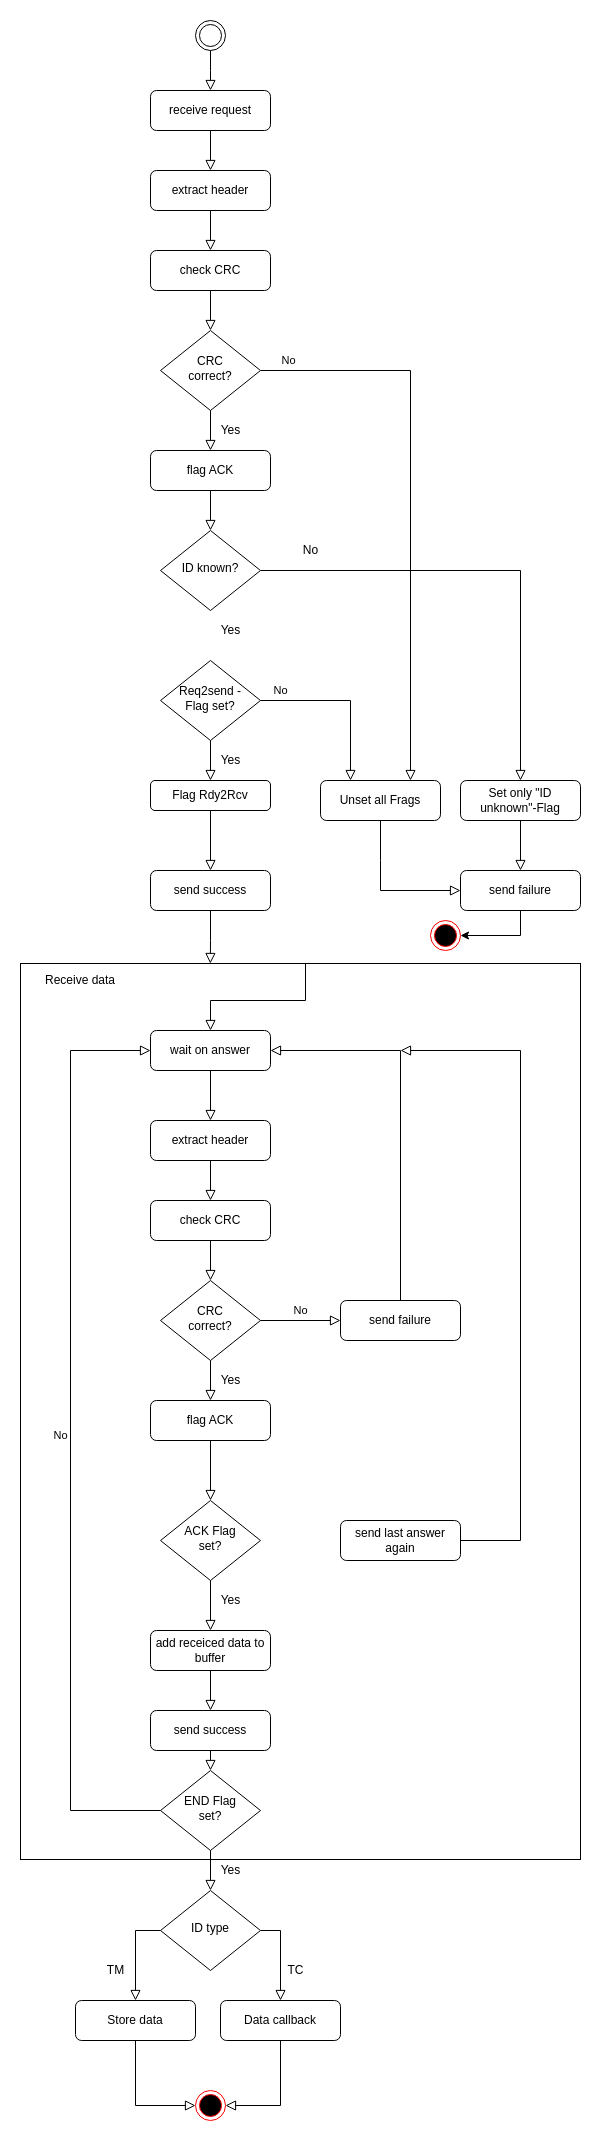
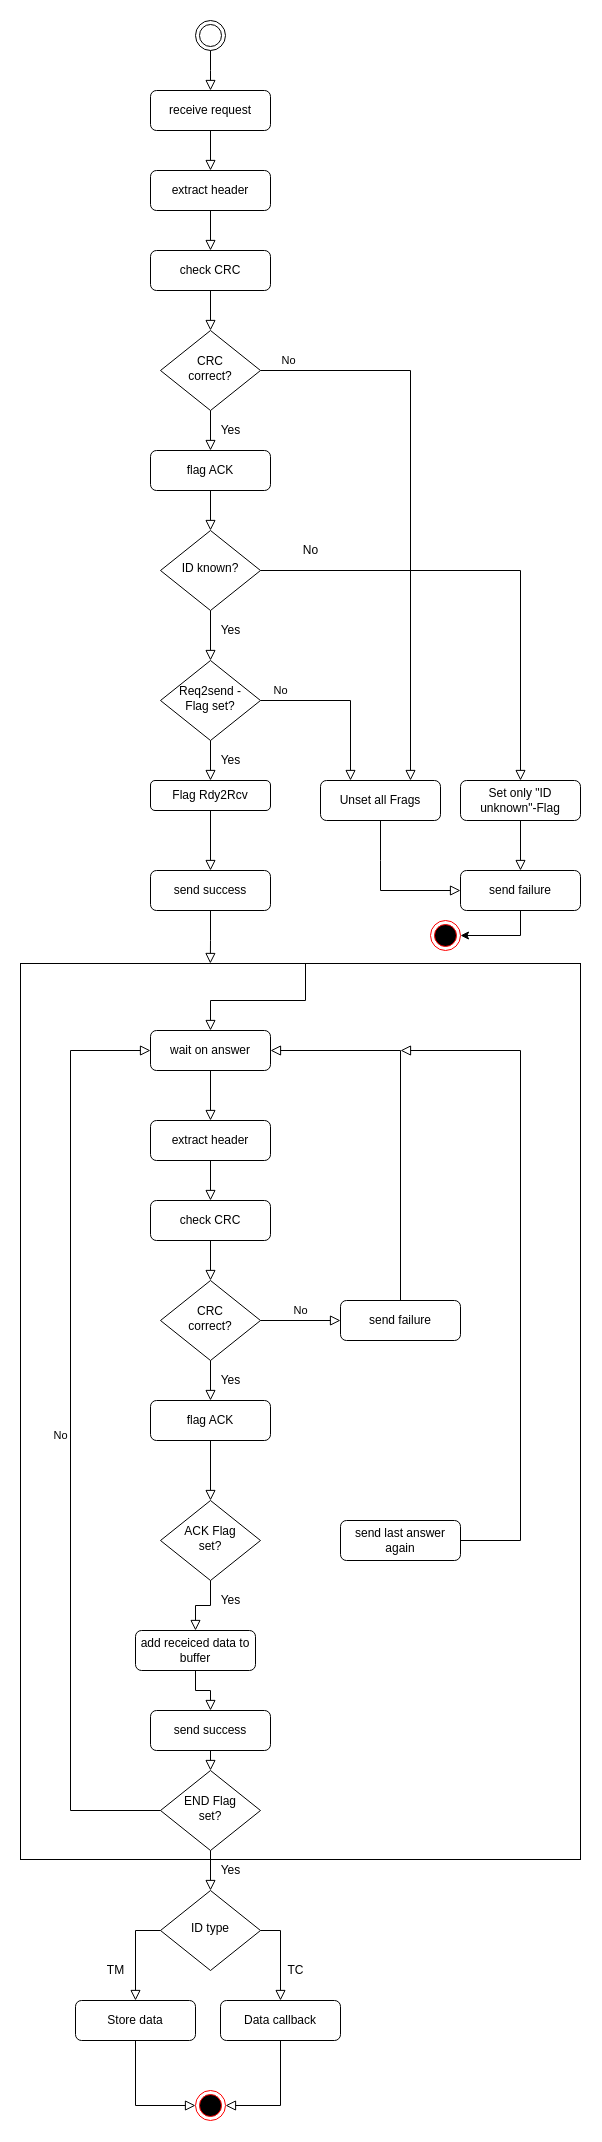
edge "ID known?" -> "Req2send - Flag set?": added
node "Receive data": removed
node "add receiced data to buffer": moved (211, 1651) -> (196, 1651)
